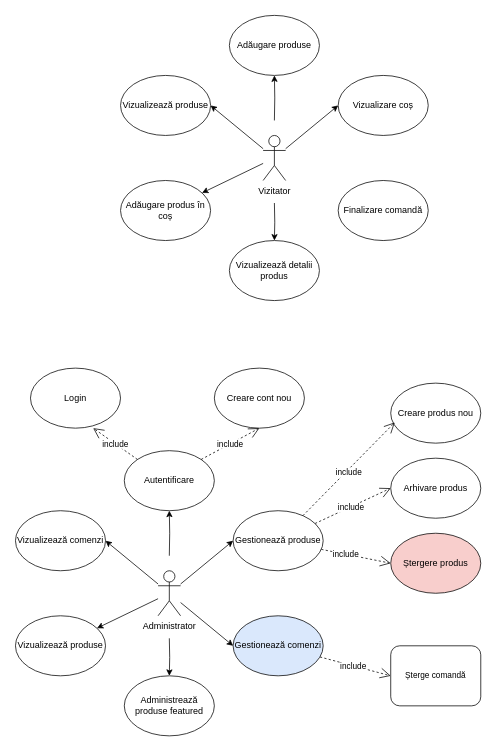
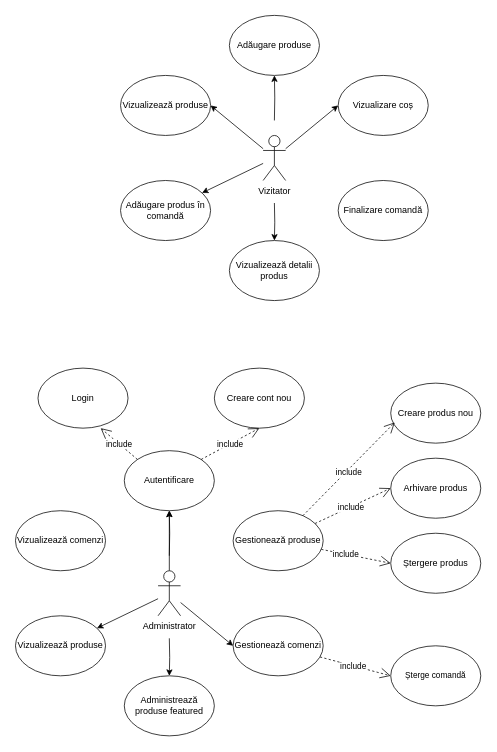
node "Adăugare produs în coș": label "Adăugare produs în coș" -> "Adăugare produs în comandă"
node "Login": moved (75, 398) -> (83, 398)
edge "Administrator" -> "Vizualizează comenzi": removed
edge "Administrator" -> "Gestionează produse": now "Administrator" -> "Autentificare"
node "Ștergere produs": fillcolor #f8cecc -> #ffffff
node "Gestionează comenzi": fillcolor #dae8fc -> #ffffff
node "Șterge comandă": shape rounded rectangle -> ellipse
